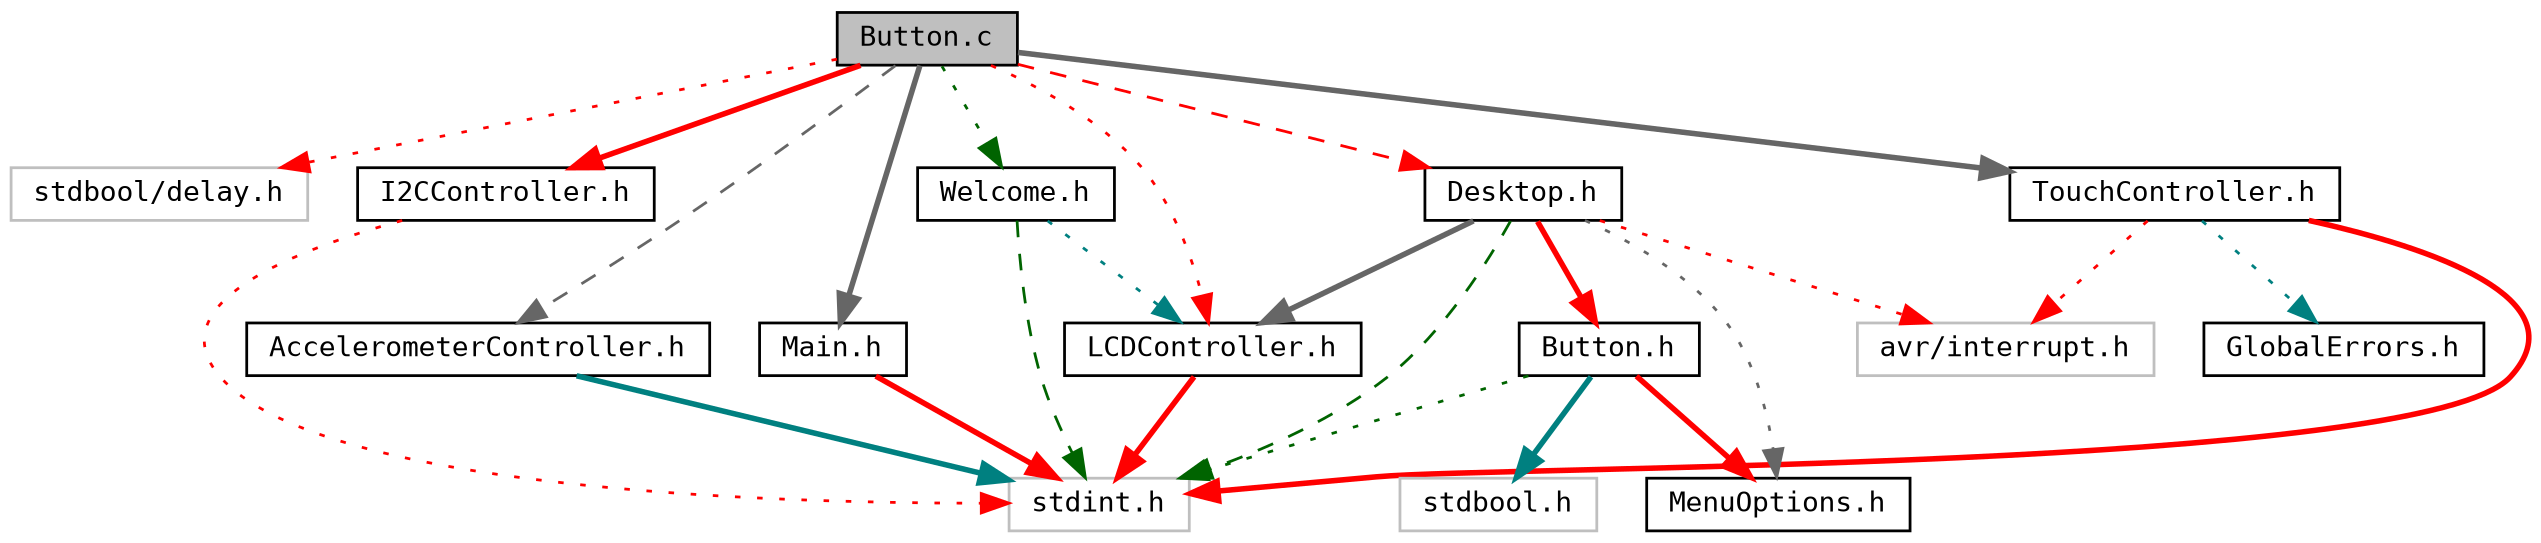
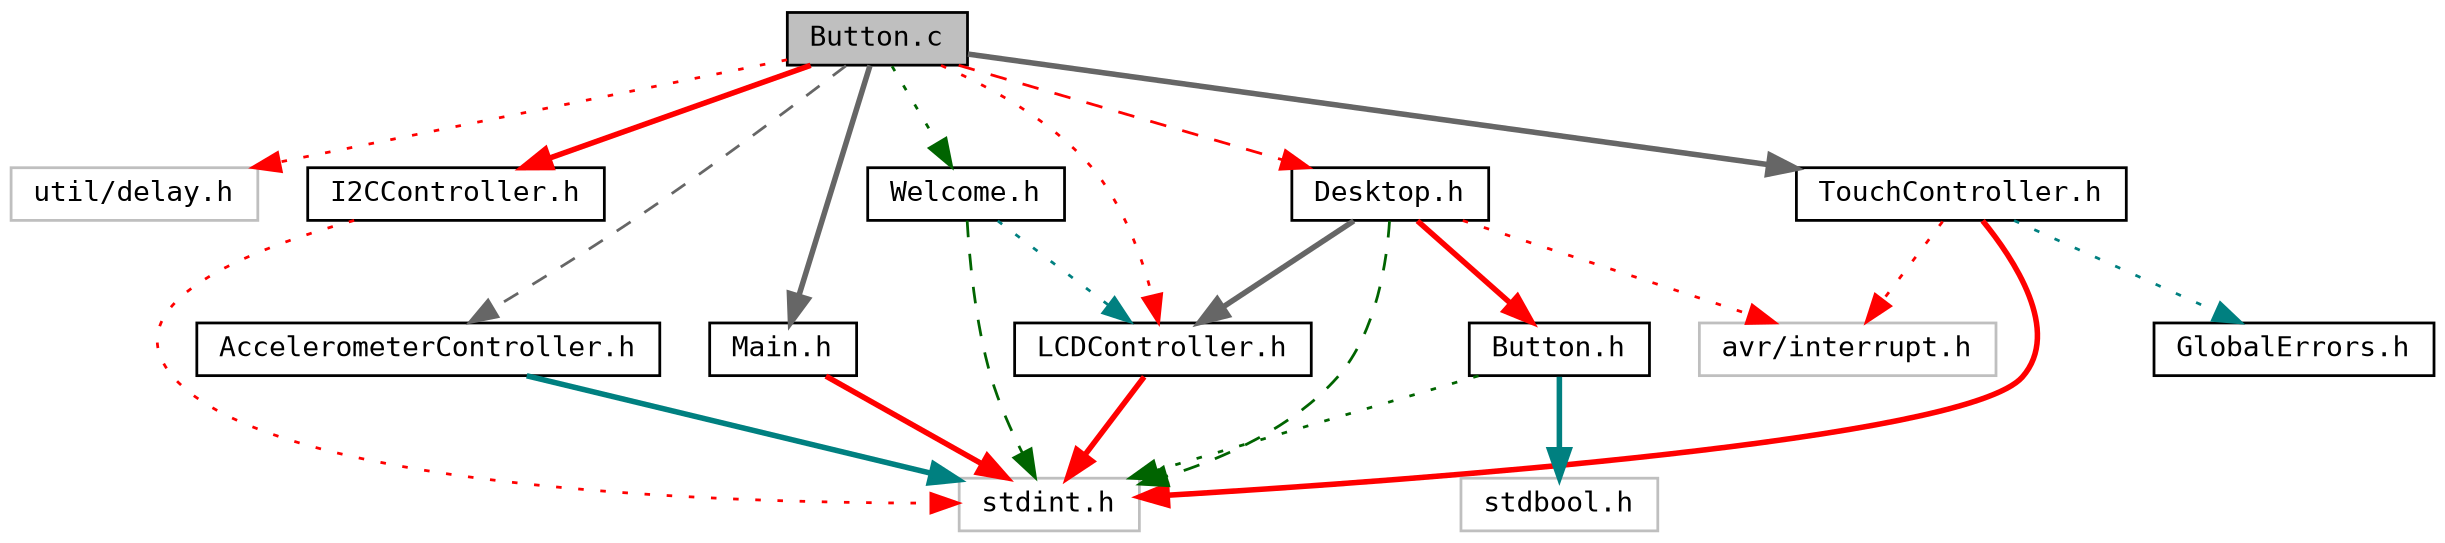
node "stdbool/delay.h": label "stdbool/delay.h" -> "util/delay.h"
node "MenuOptions.h": removed
